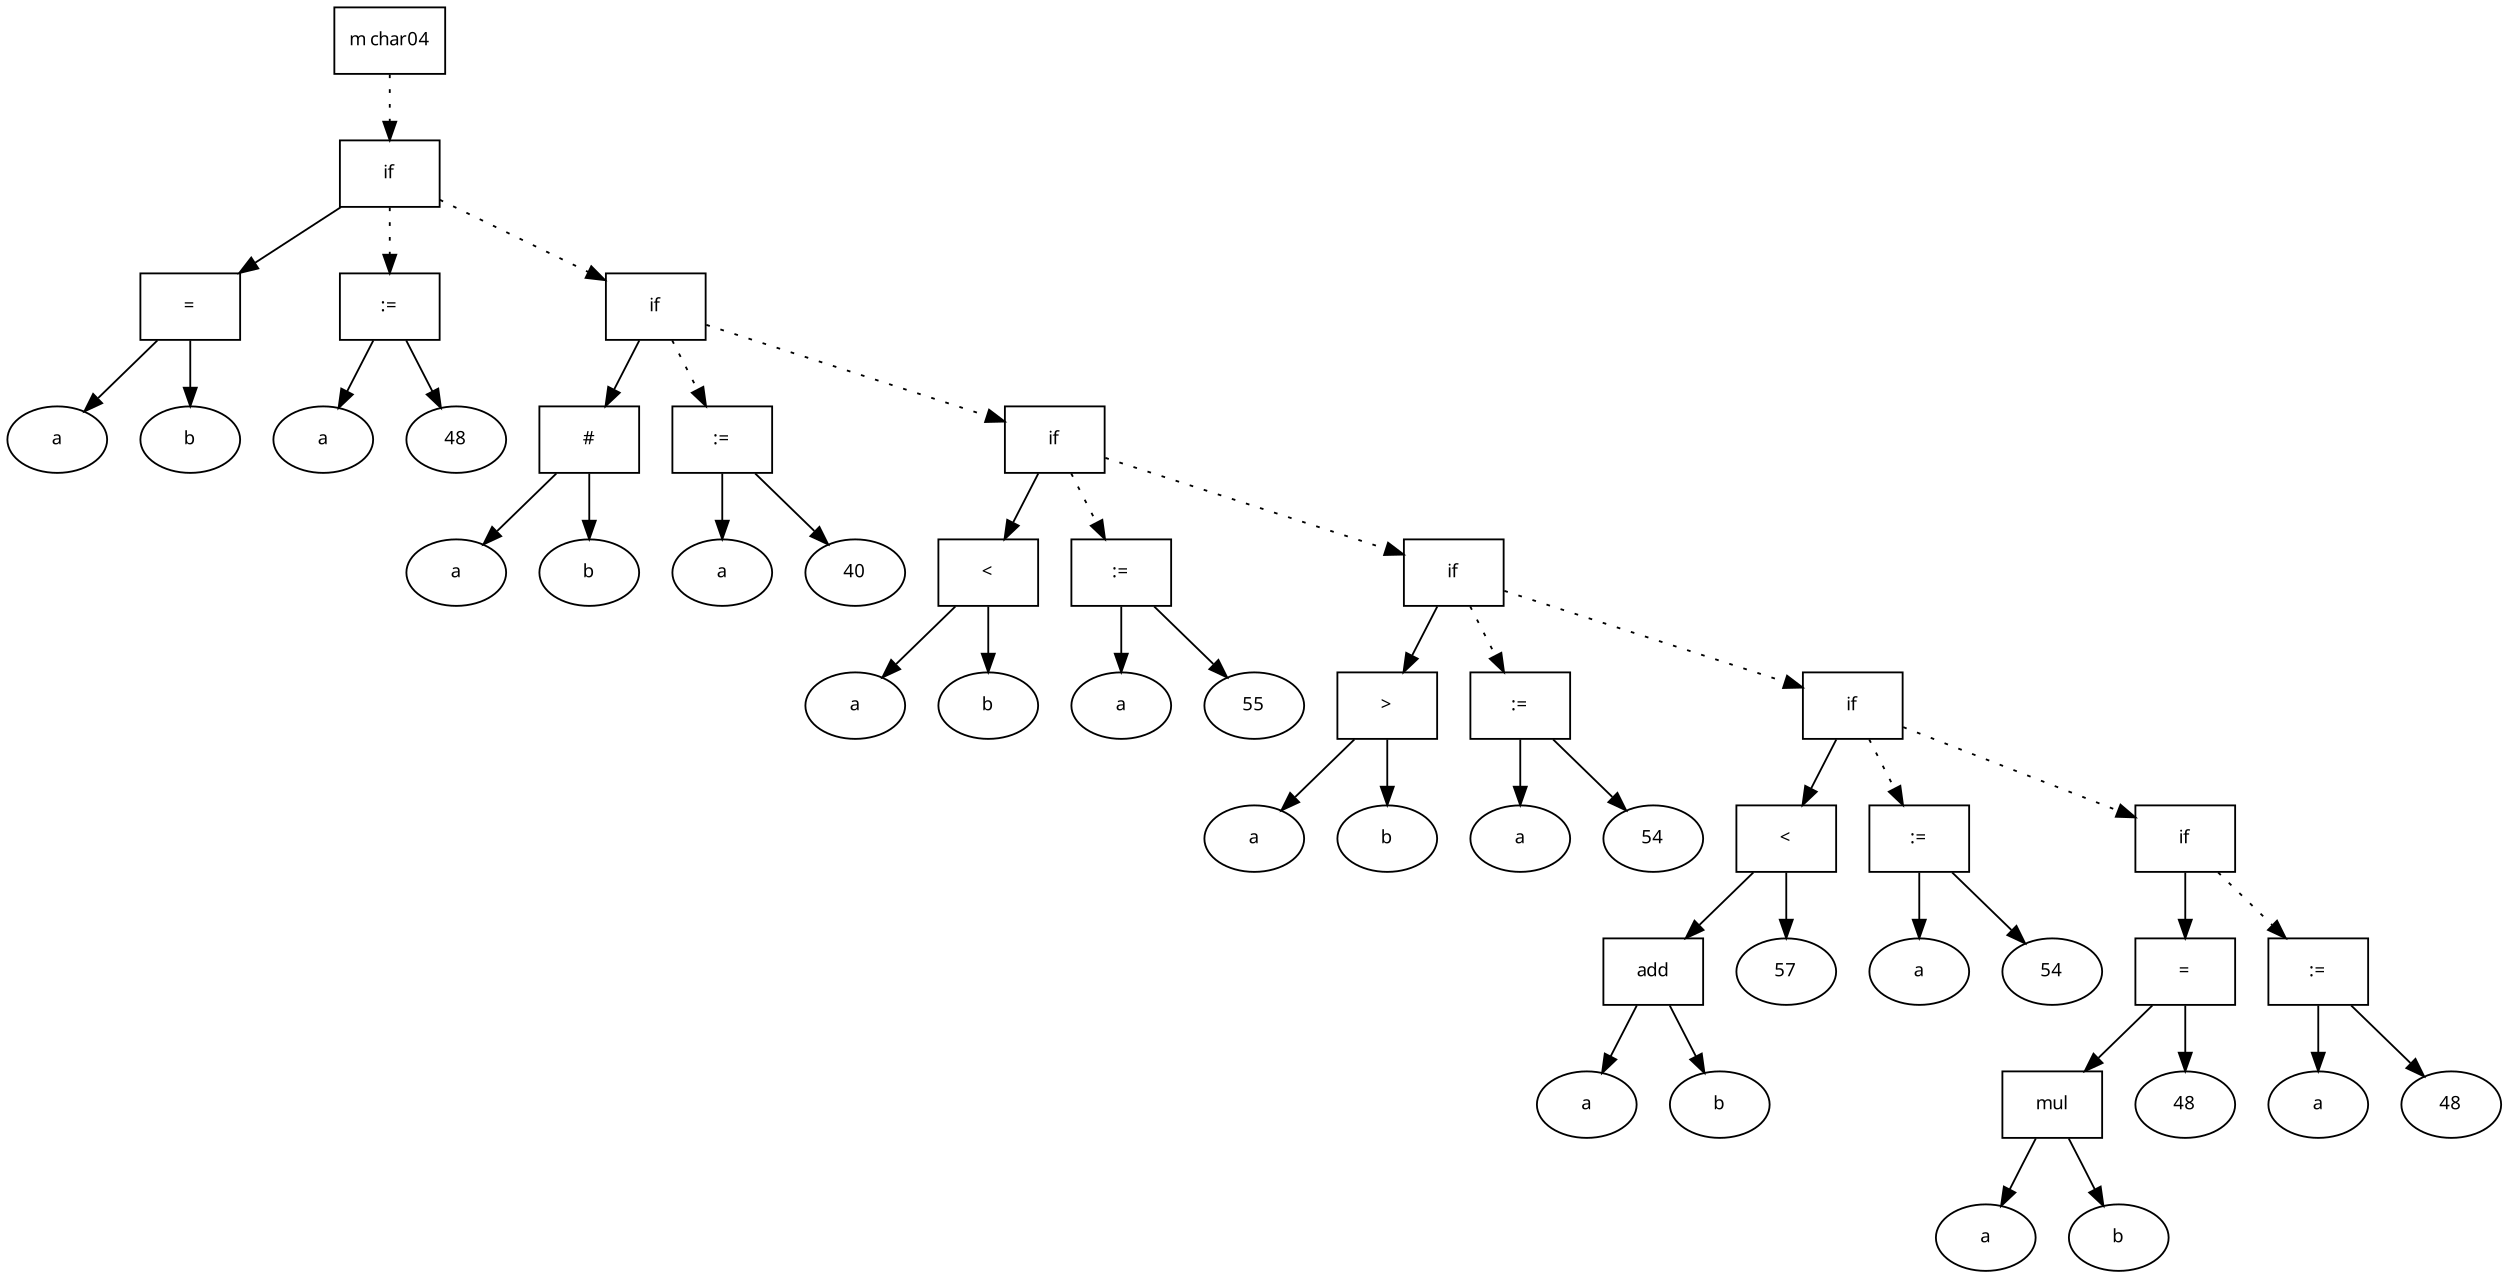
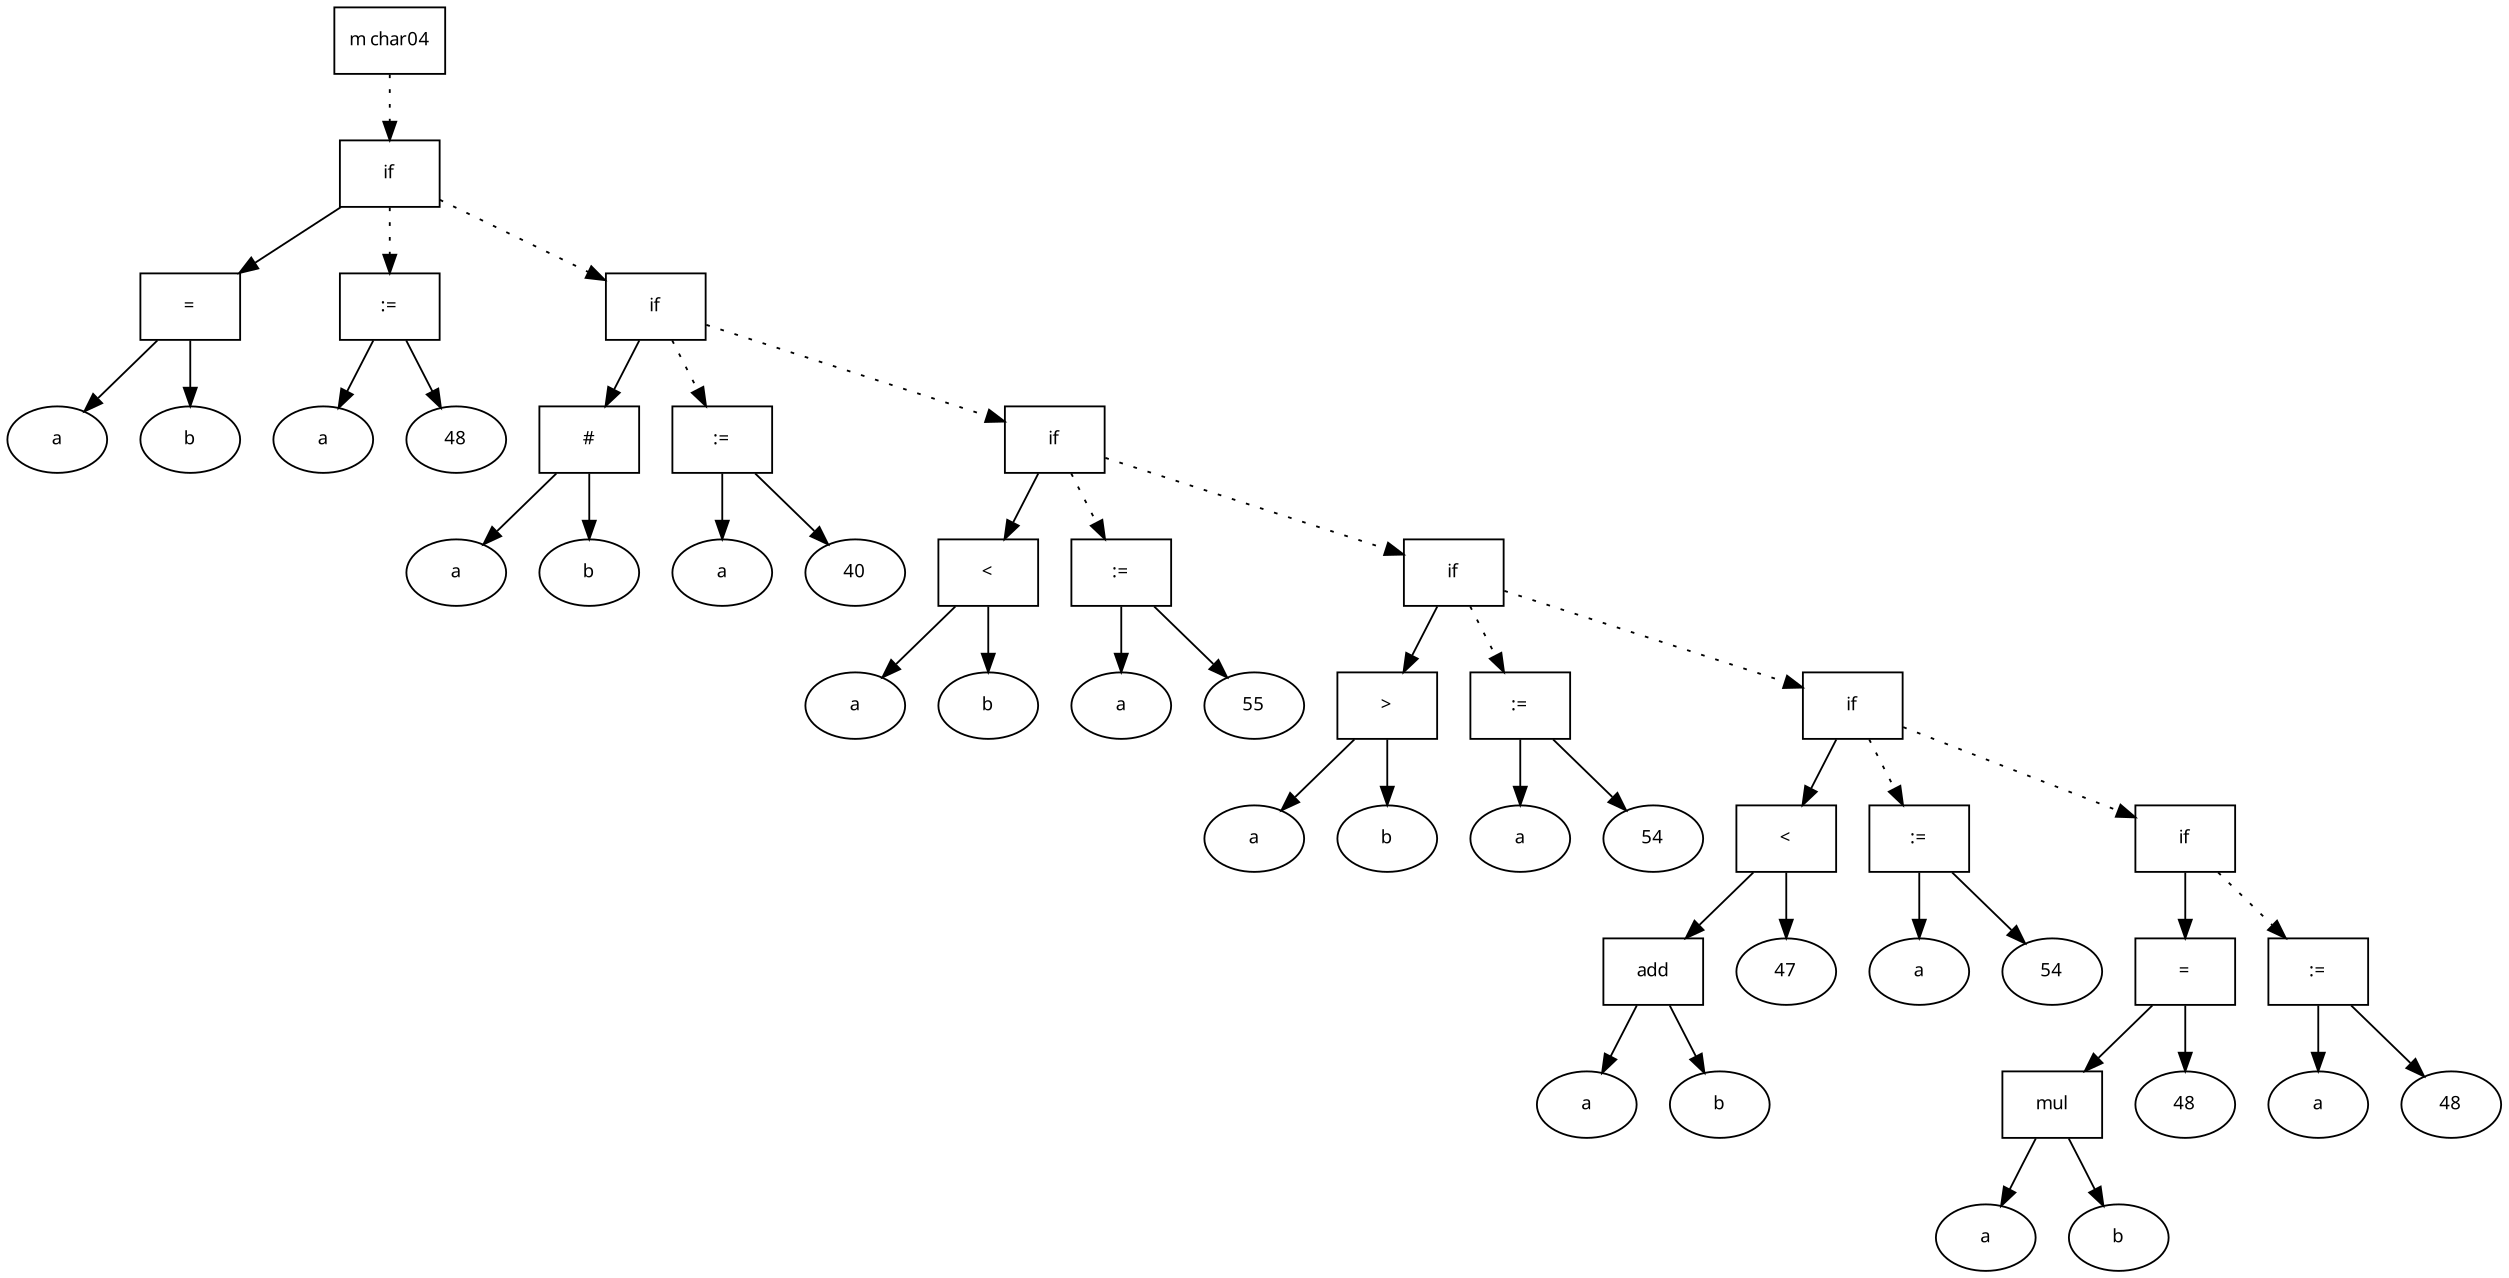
node "57": label "57" -> "47"
